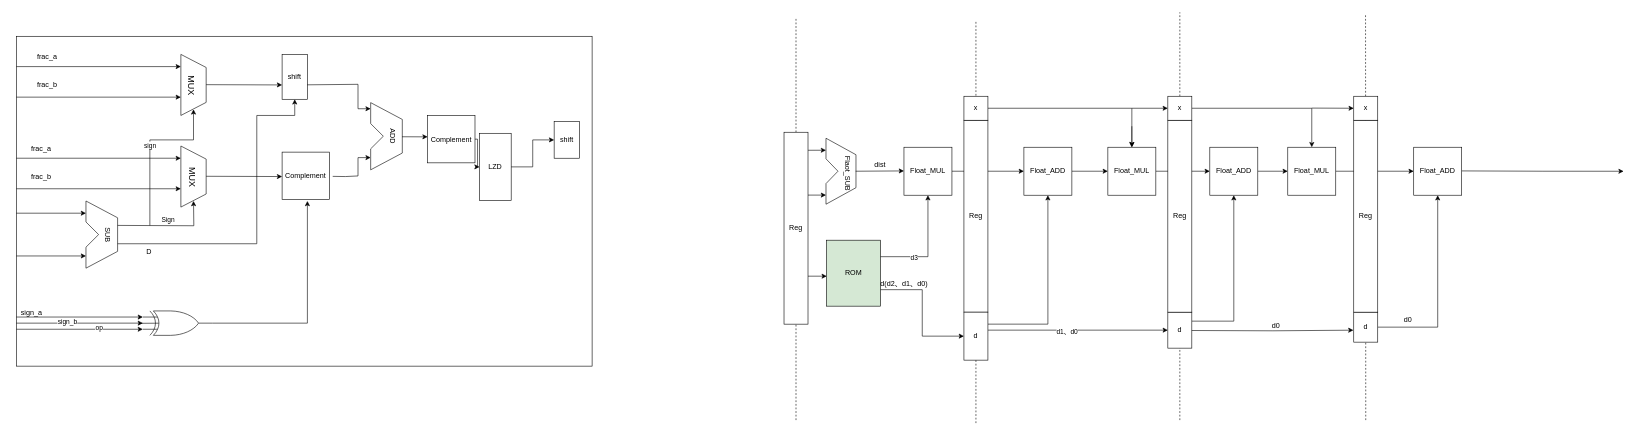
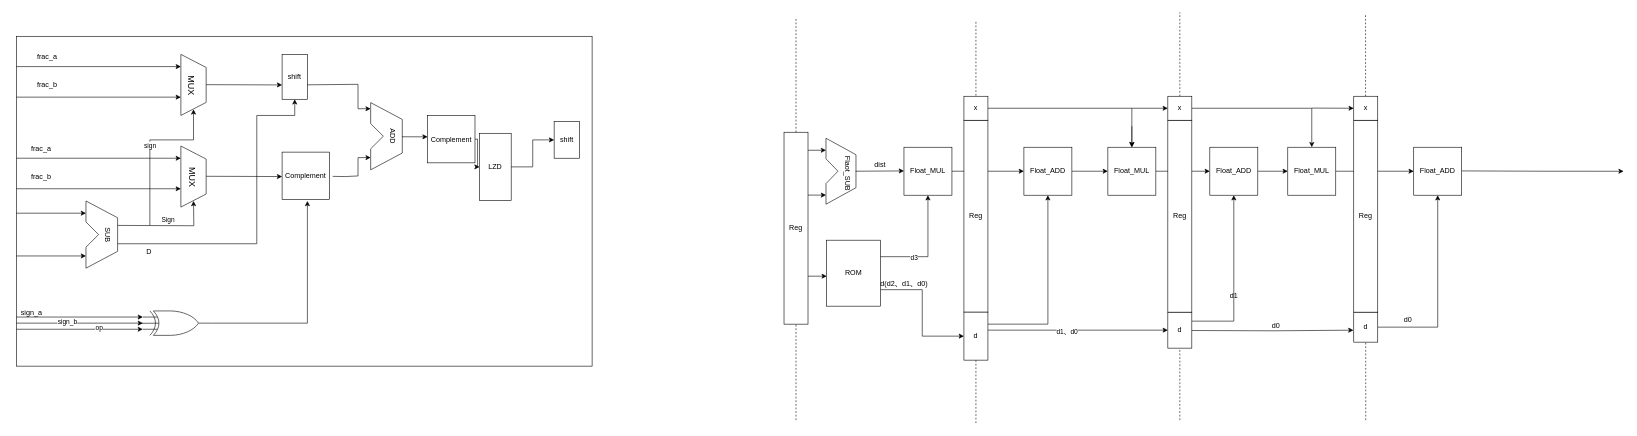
node "ROM": fillcolor #d5e8d4 -> #ffffff
node "d1": added
